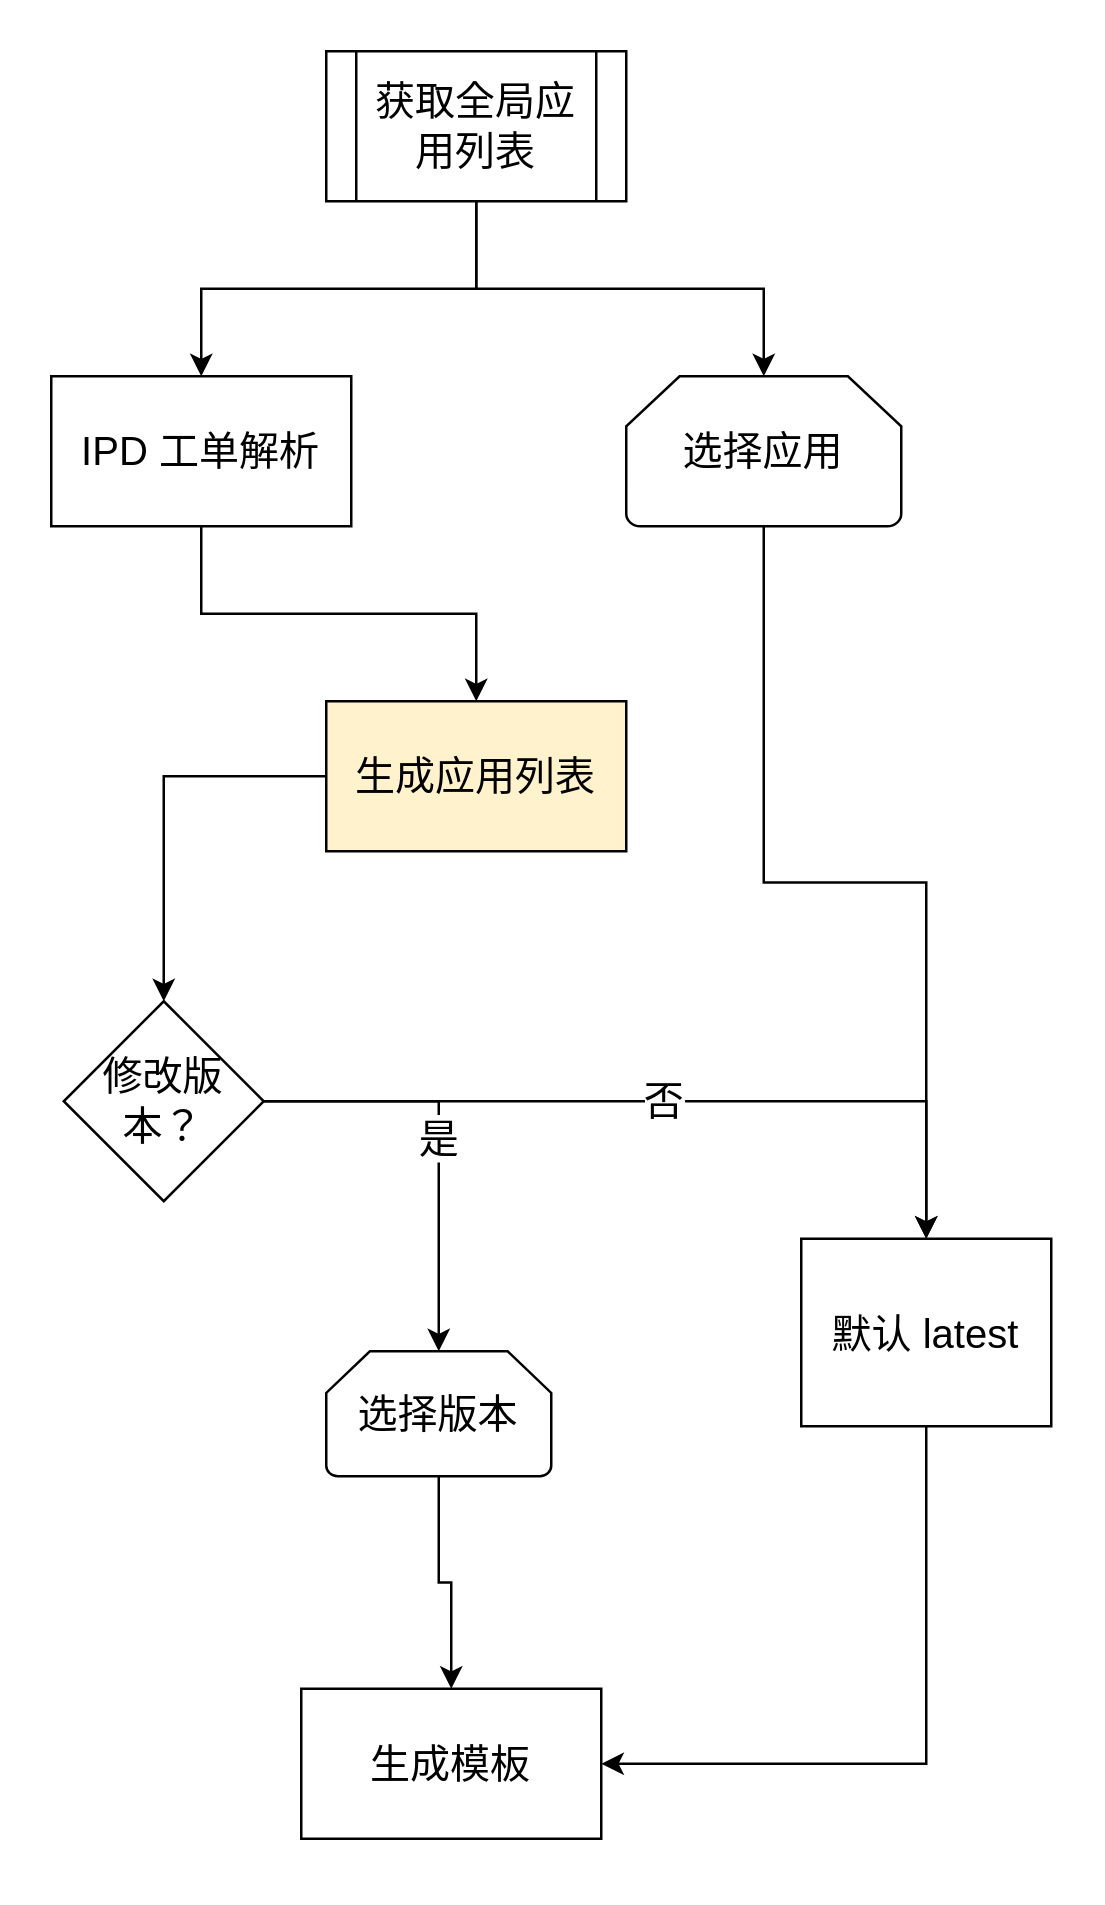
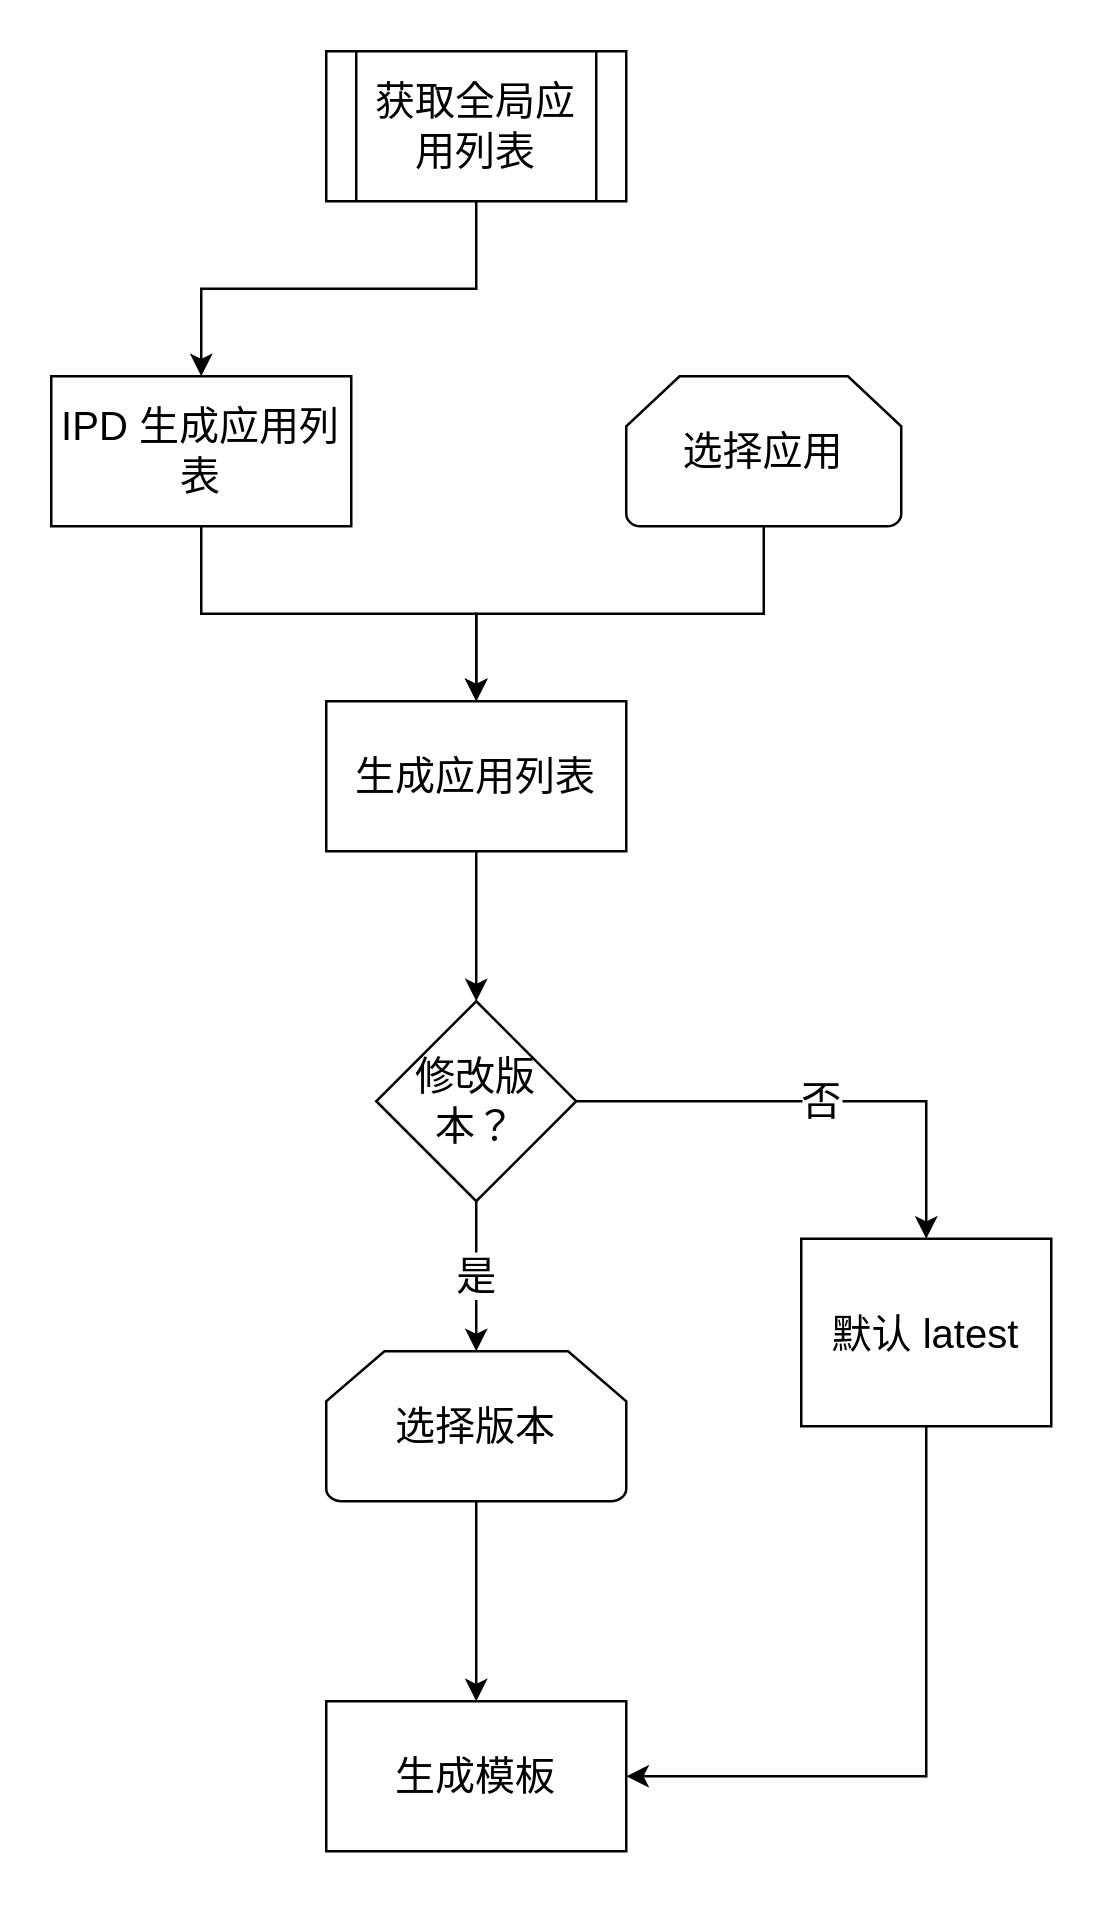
edge "获取全局应用列表" -> "选择应用": removed
node "IPD 工单解析": label "IPD 工单解析" -> "IPD 生成应用列表"
node "生成应用列表": fillcolor #fff2cc -> #ffffff
edge "选择应用" -> "默认 latest": now "选择应用" -> "生成应用列表"
node "修改版本？": moved (164, 1101) -> (476, 1101)
node "选择版本": size 225x125 -> 300x150
node "生成模板": moved (451, 1764) -> (476, 1776)
